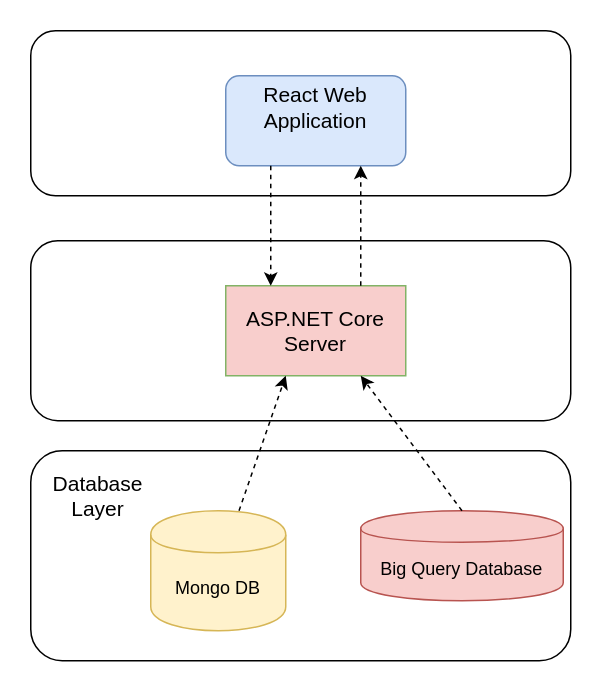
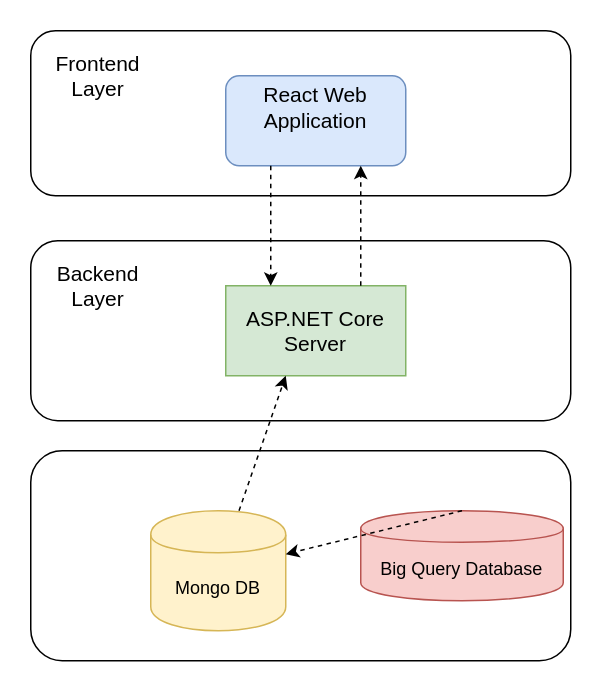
node "Frontend Layer": added
node "Backend Layer": added
node "ASP.NET Core Server": fillcolor #f8cecc -> #d5e8d4
edge "Big Query Database" -> "ASP.NET Core Server": now "Big Query Database" -> "Mongo DB"
node "Database Layer": removed
